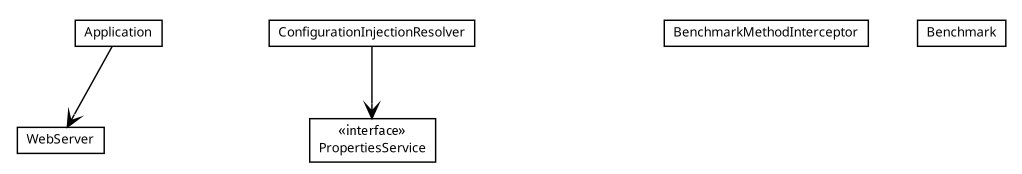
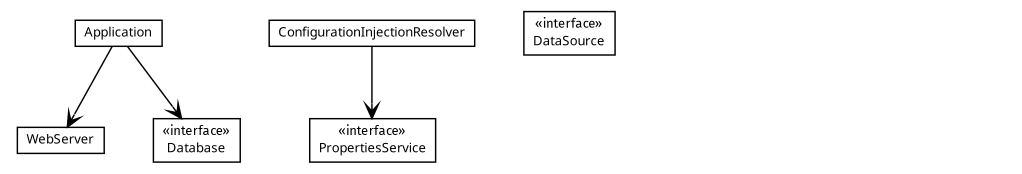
node "DataSource": added
node "BenchmarkMethodInterceptor": removed
node "Benchmark": removed
node "Database": added
